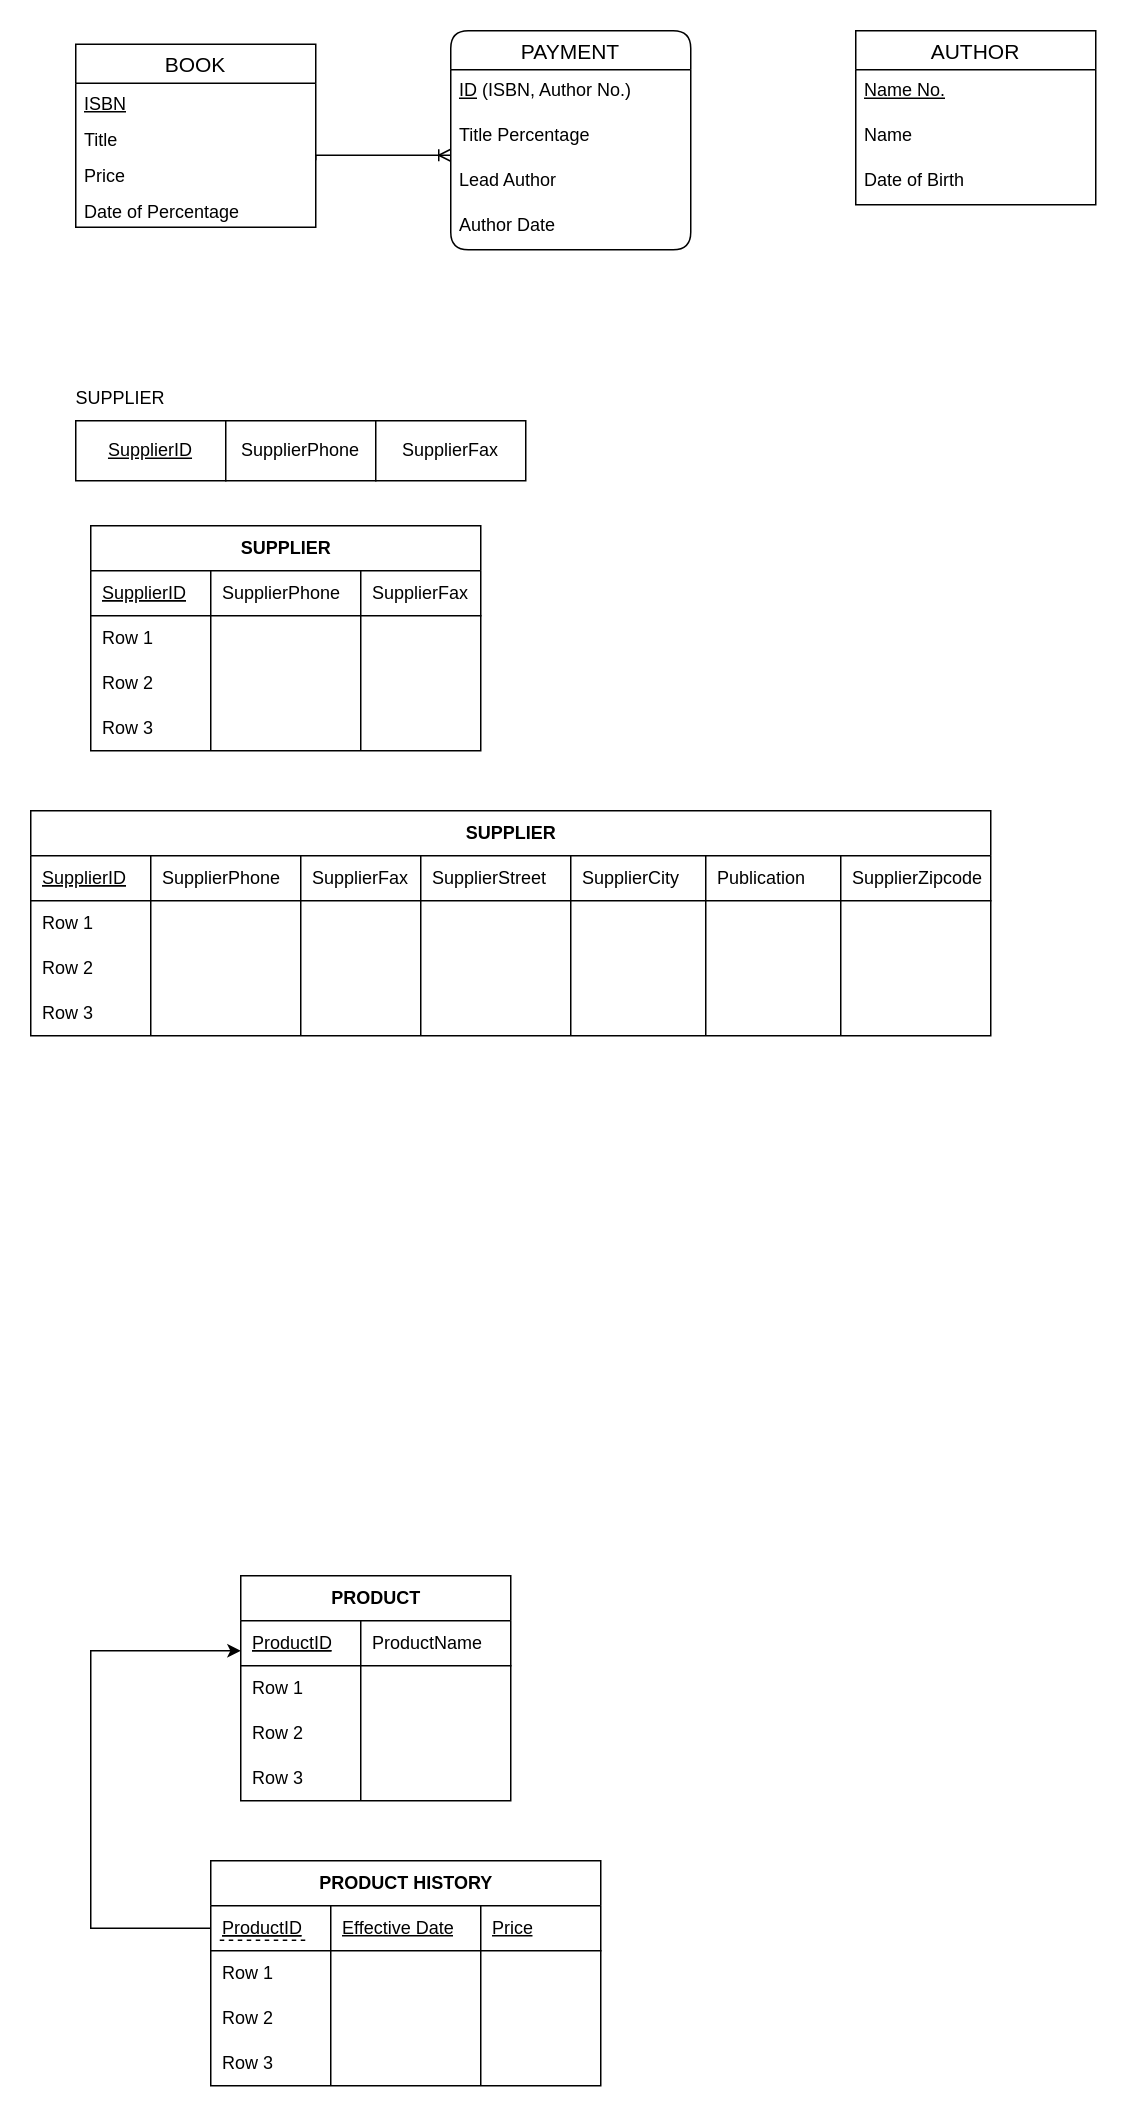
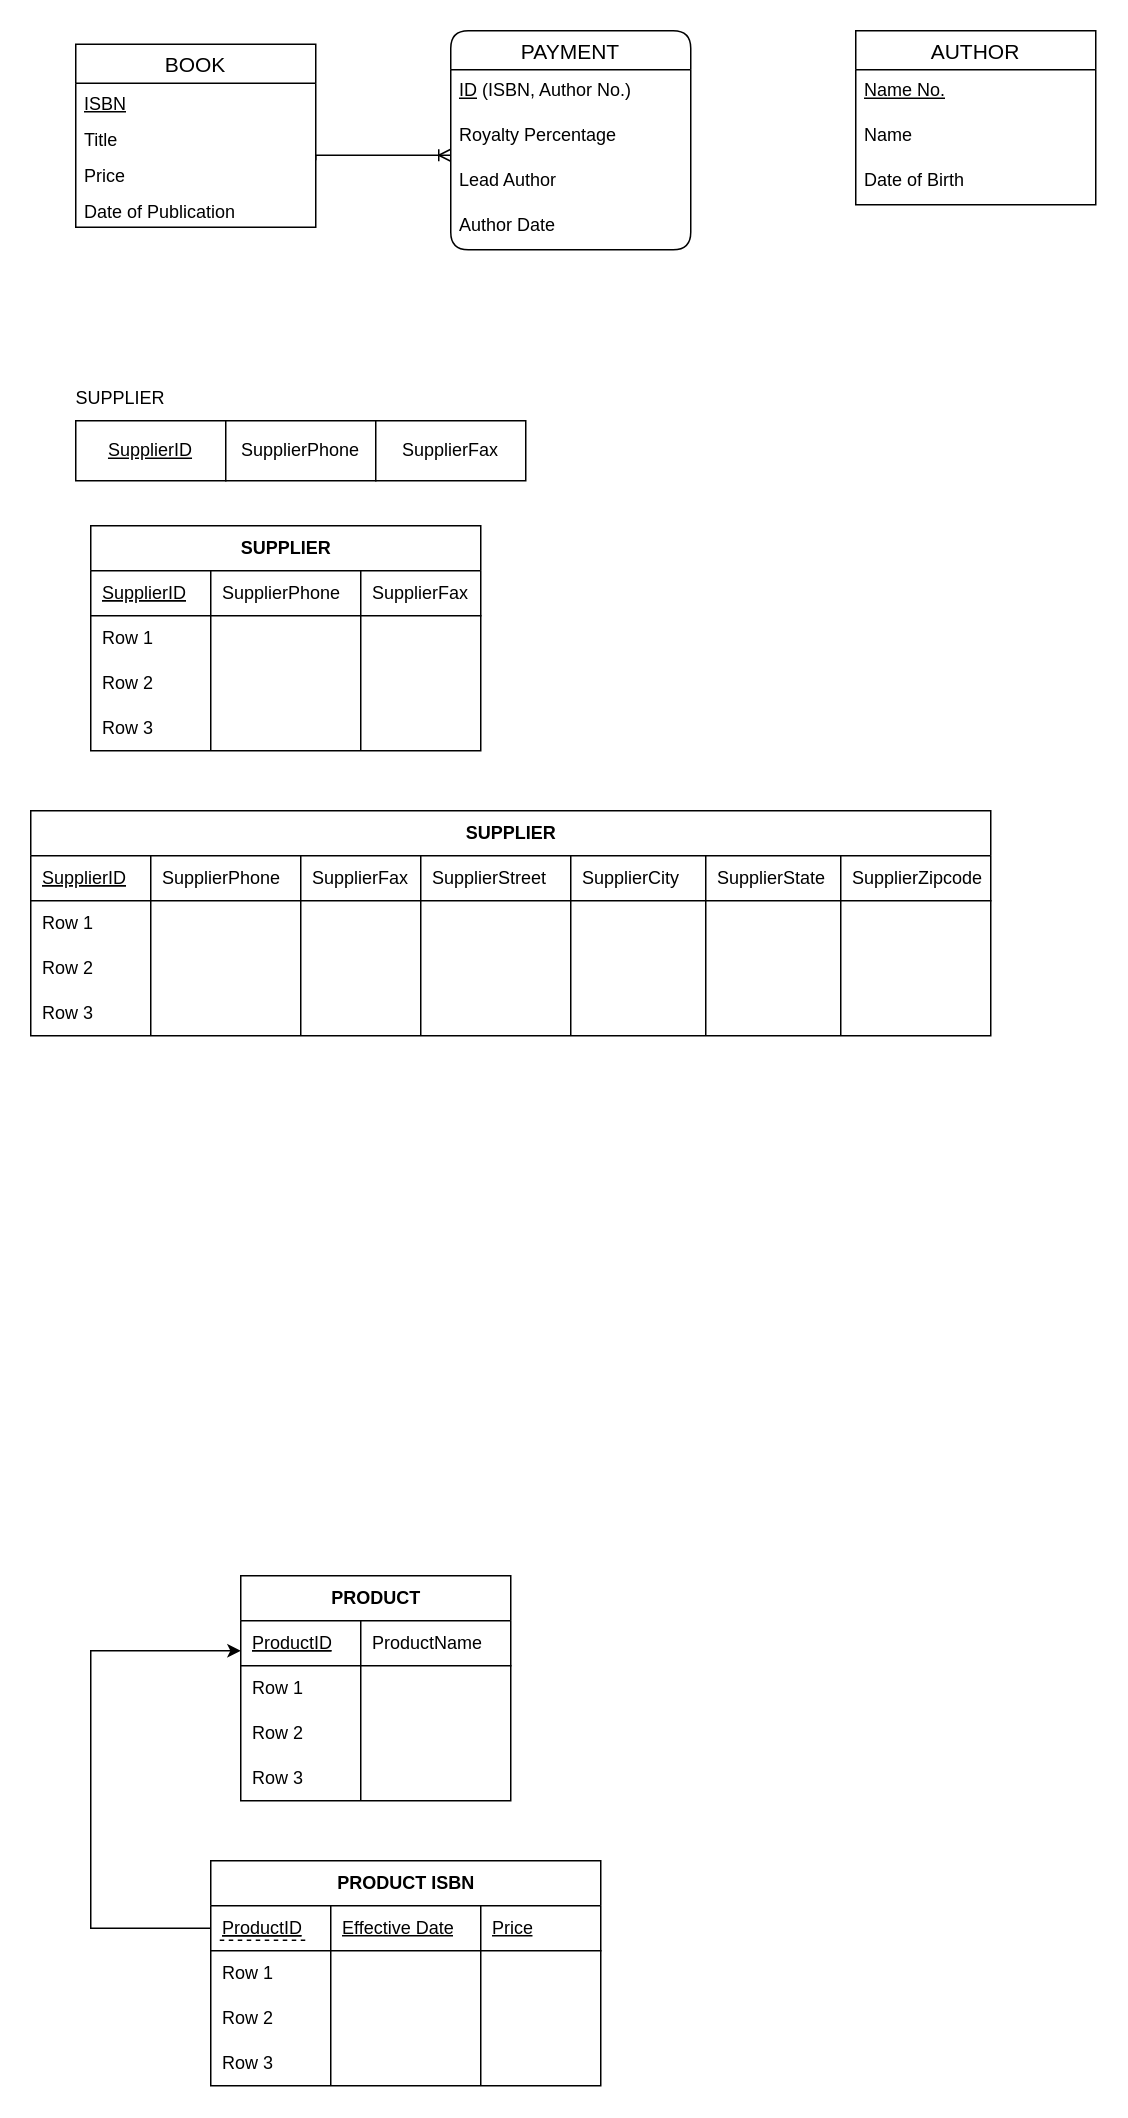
node "Title Percentage": label "Title Percentage" -> "Royalty Percentage"
node "Date of Percentage": label "Date of Percentage" -> "Date of Publication"
node "Publication": label "Publication" -> "SupplierState"
node "PRODUCT HISTORY": label "PRODUCT HISTORY" -> "PRODUCT ISBN"
